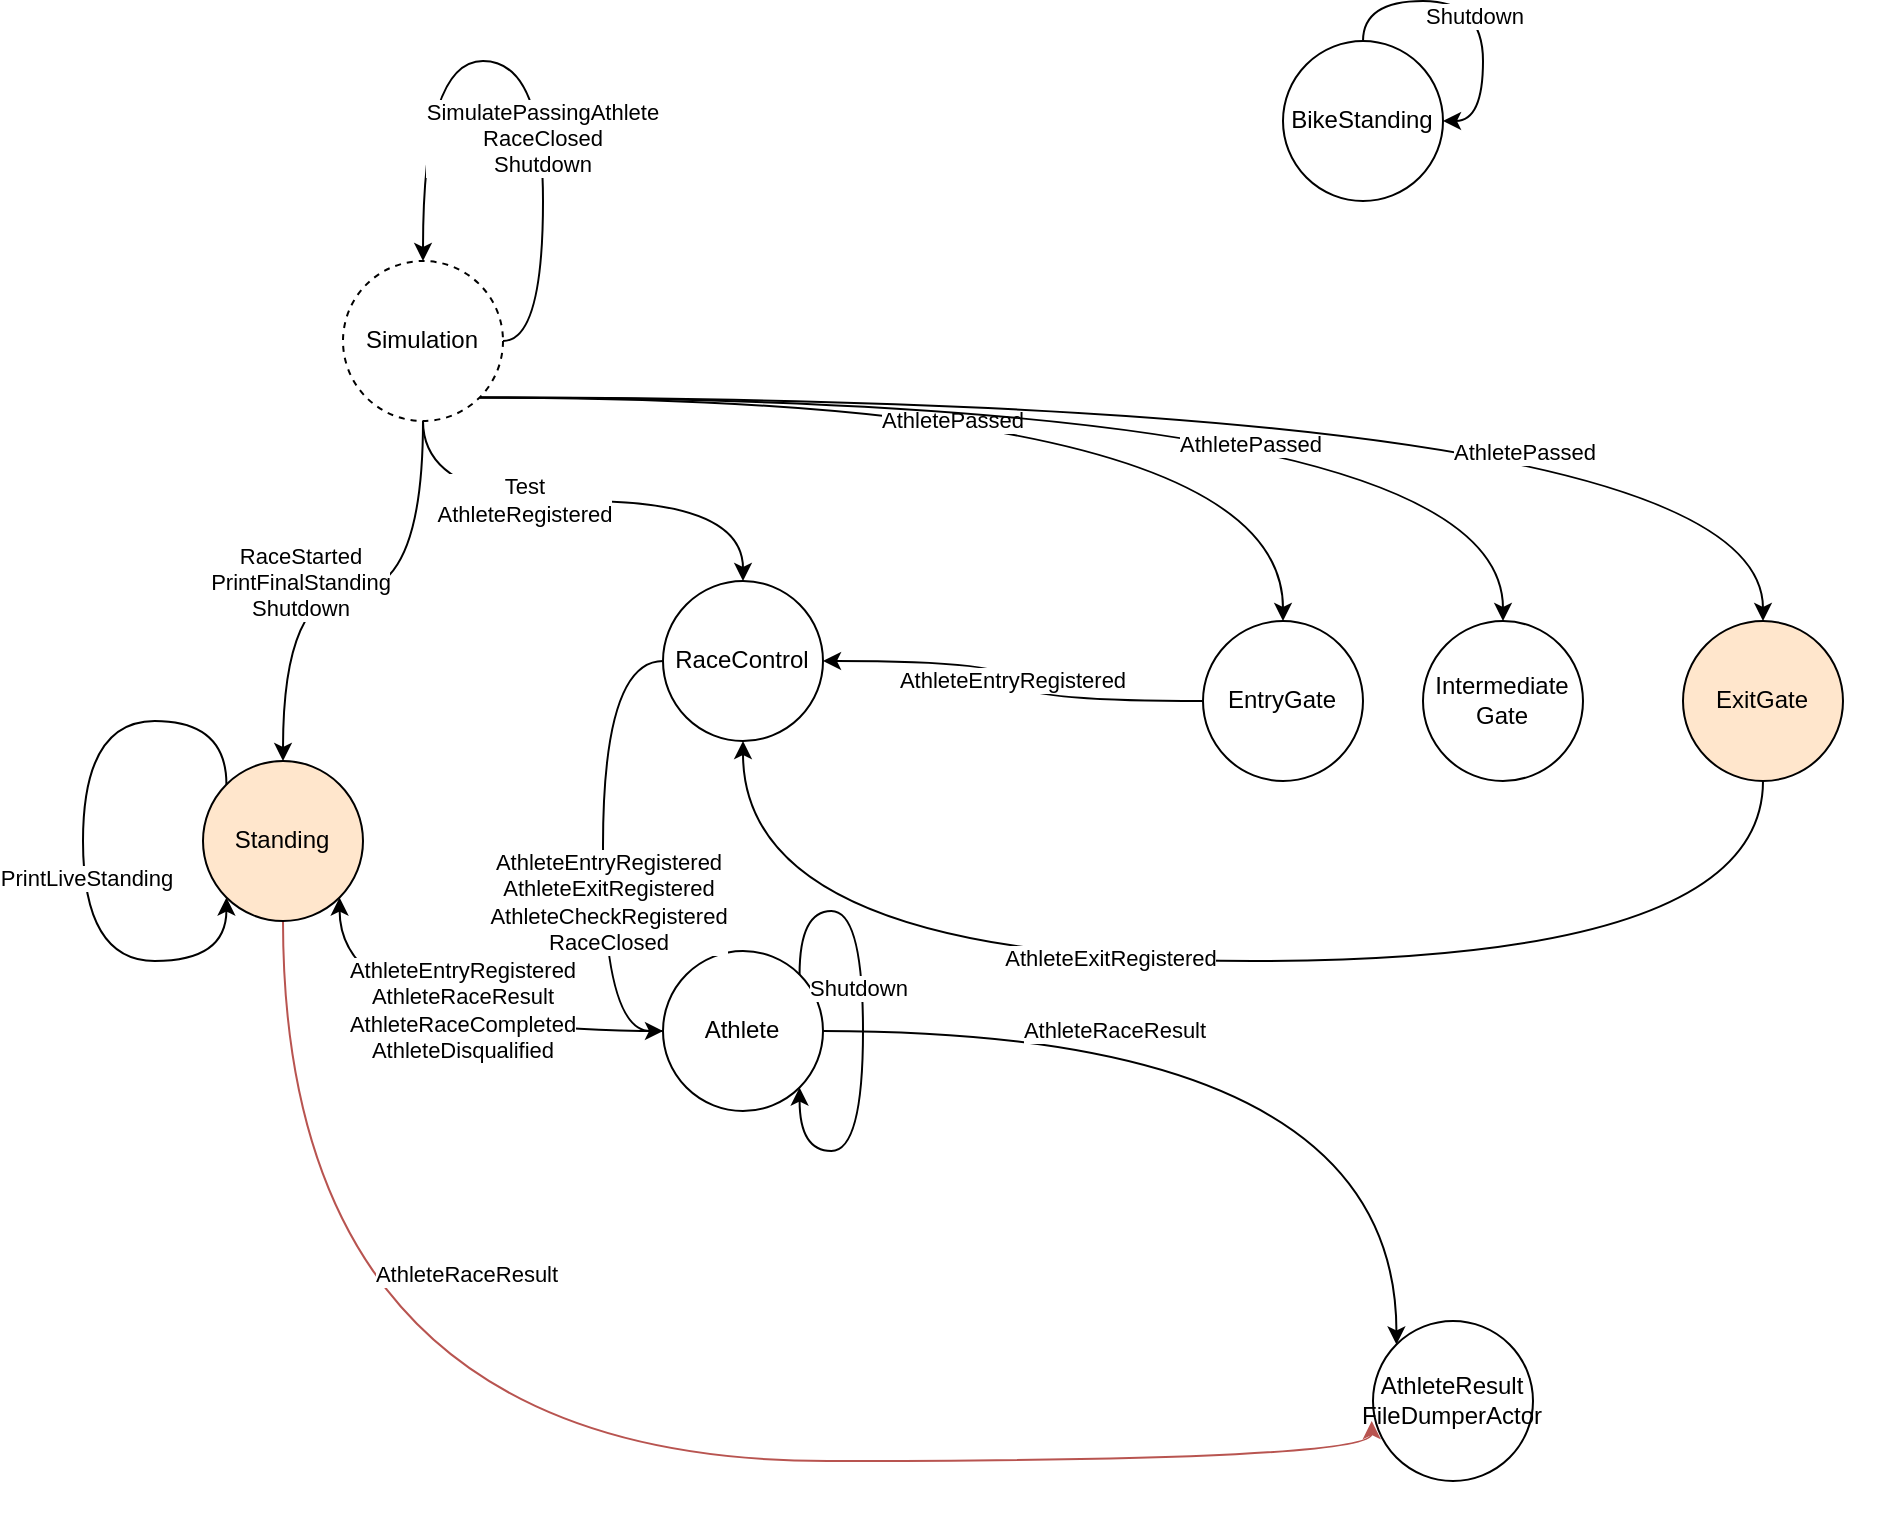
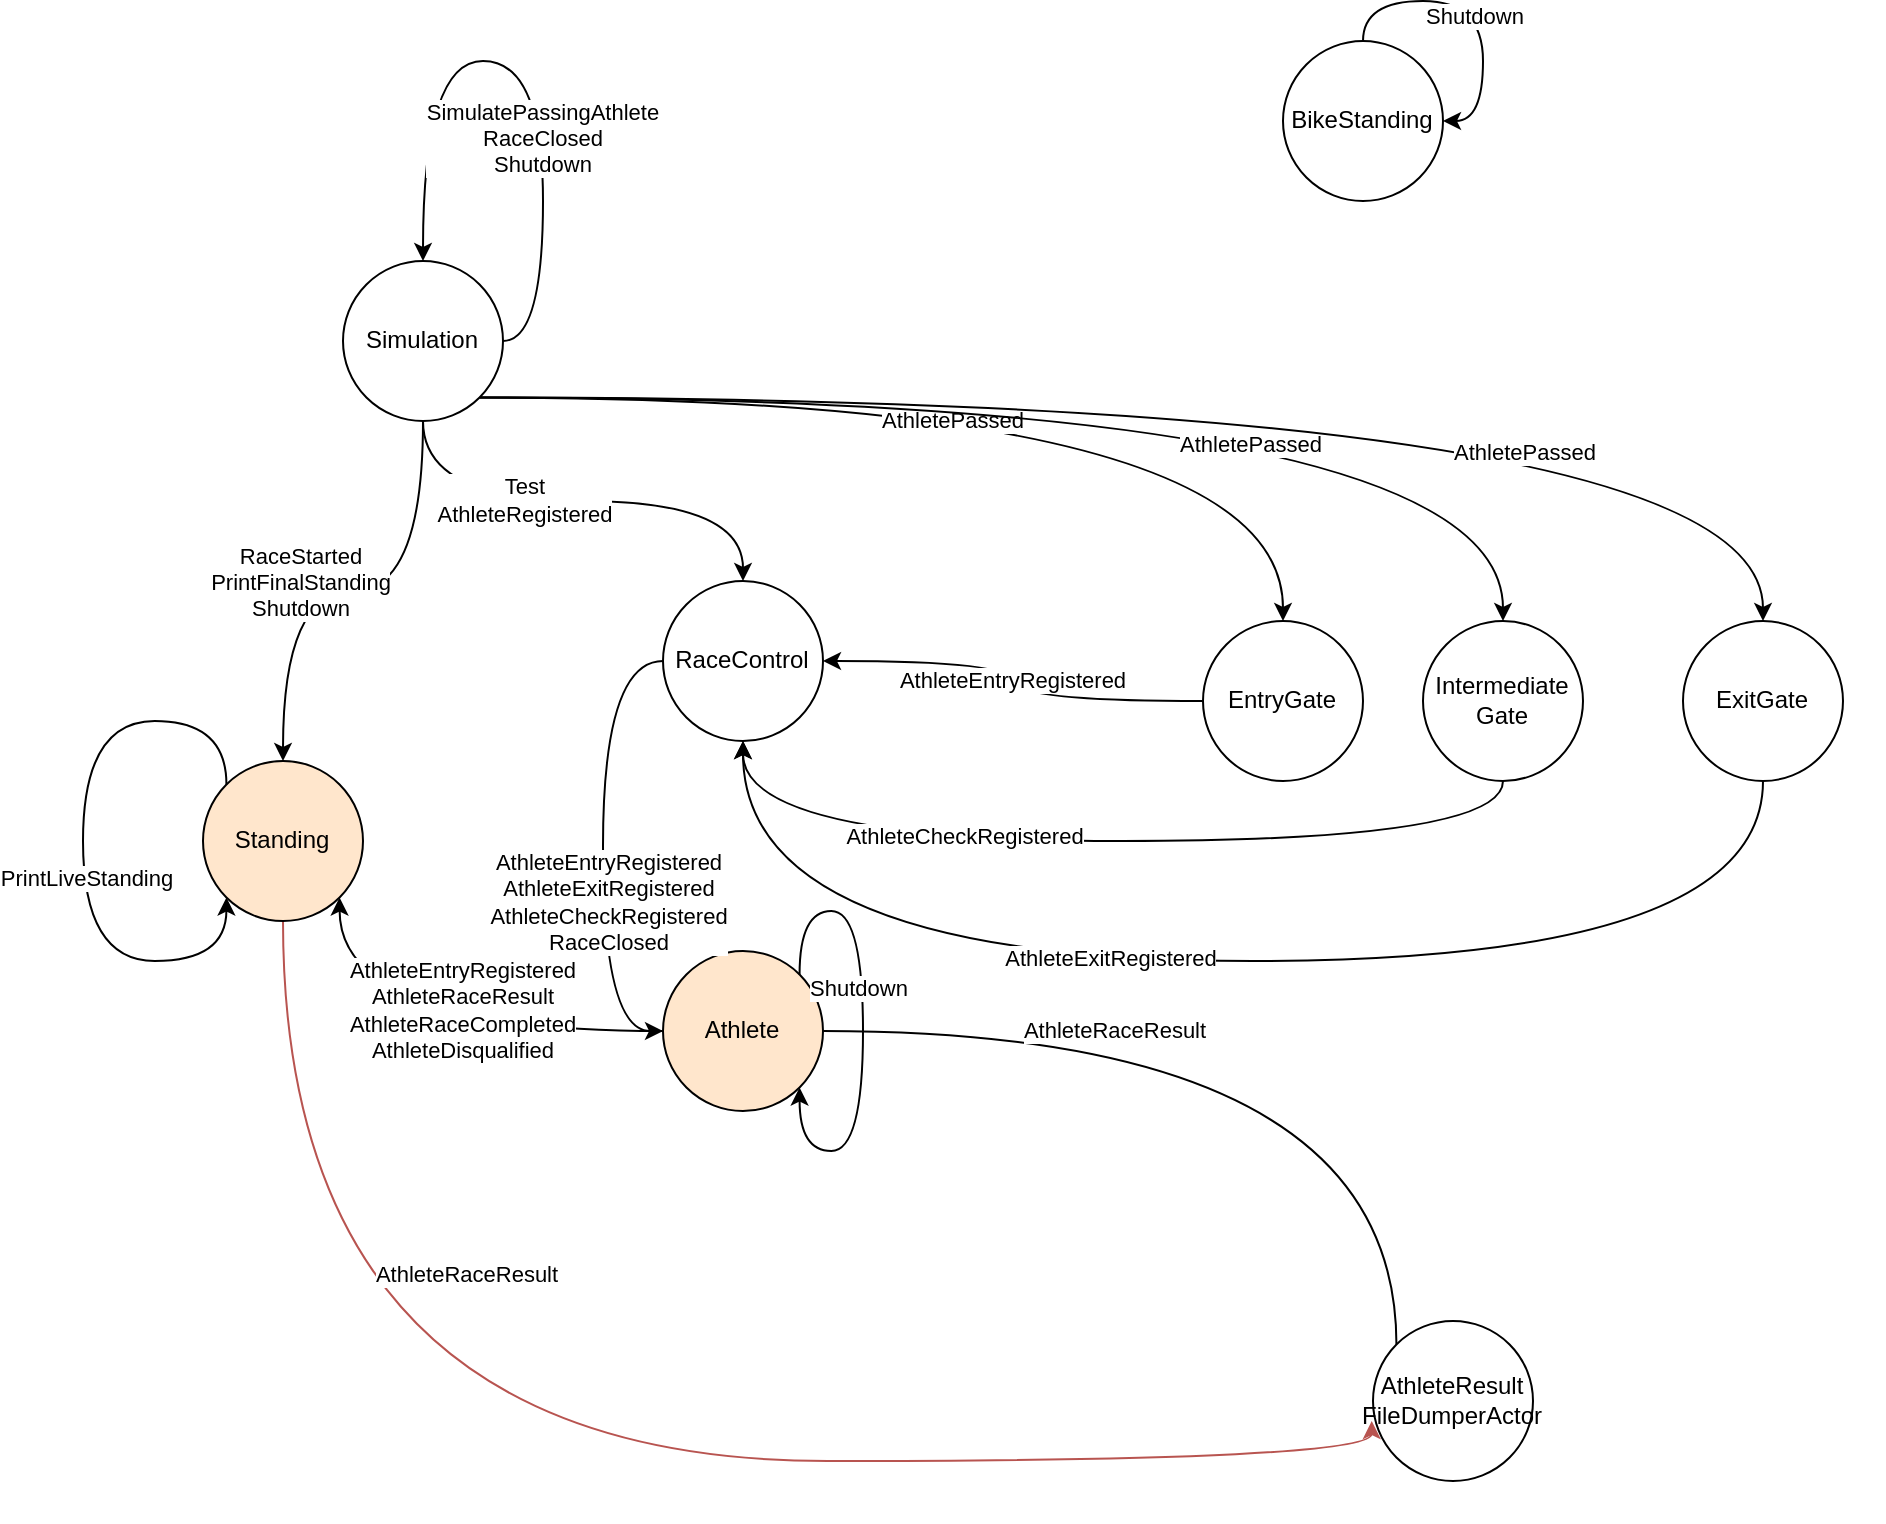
node "Simulation": style dashed -> solid
node "ExitGate": fillcolor #ffe6cc -> #ffffff
edge "Intermediate Gate" -> "RaceControl": added, label "AthleteCheckRegistered"
node "Athlete": fillcolor #ffffff -> #ffe6cc
edge "Athlete" -> "AthleteResult FileDumperActor": arrowhead classic -> none
